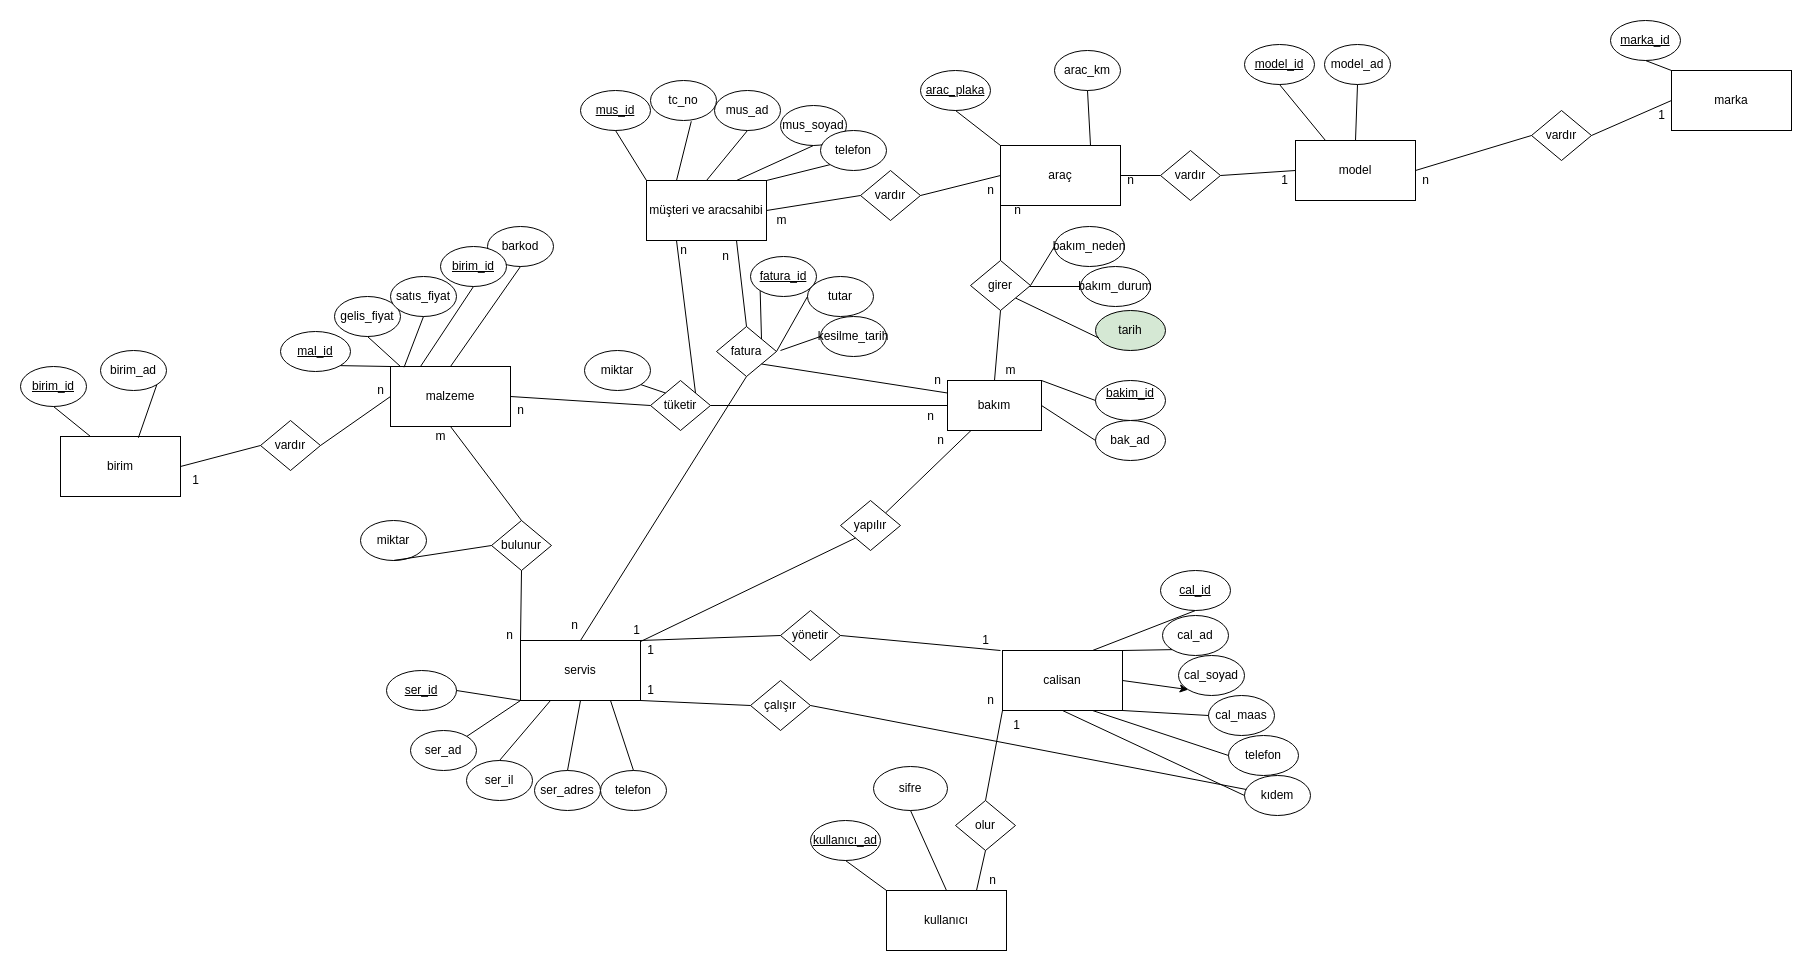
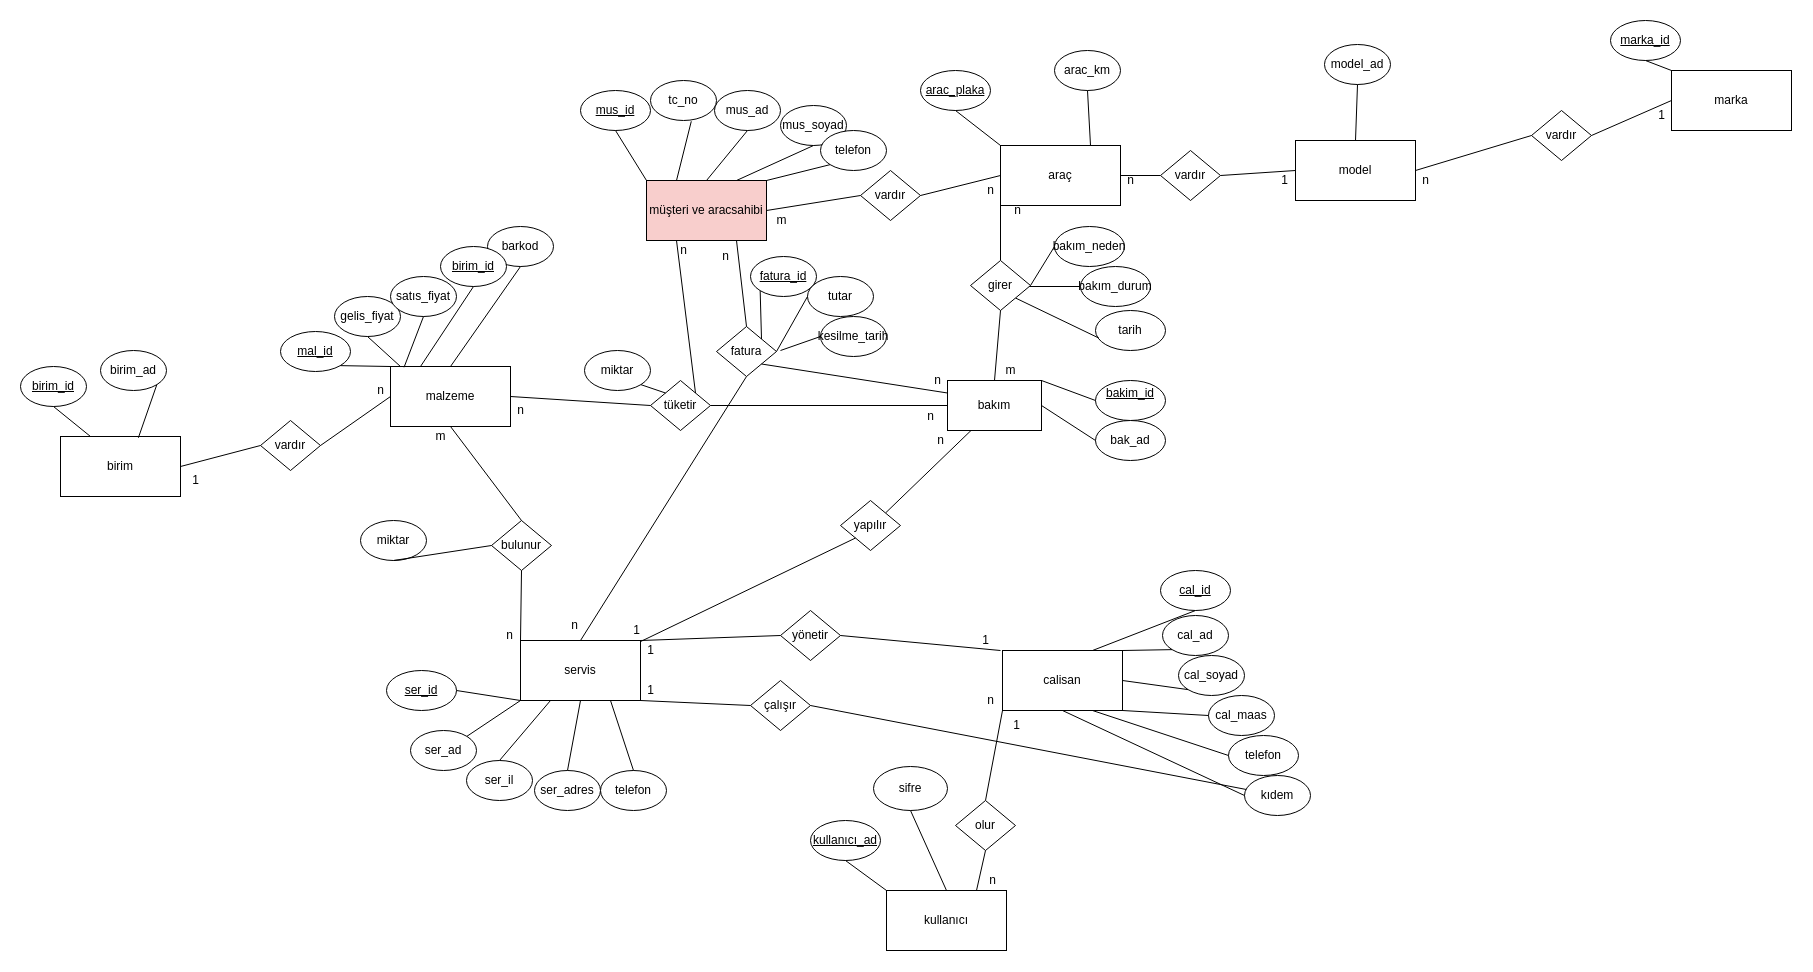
node "model_id": removed
edge "model_id" -- "model": removed
node "müşteri ve aracsahibi": fillcolor #ffffff -> #f8cecc
node "tarih": fillcolor #d5e8d4 -> #ffffff
edge "calisan" -> "cal_soyad": arrowhead classic -> none
